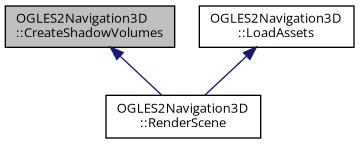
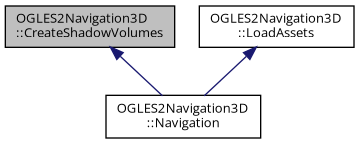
node "OGLES2Navigation3D ::RenderScene": label "OGLES2Navigation3D ::RenderScene" -> "OGLES2Navigation3D ::Navigation"
